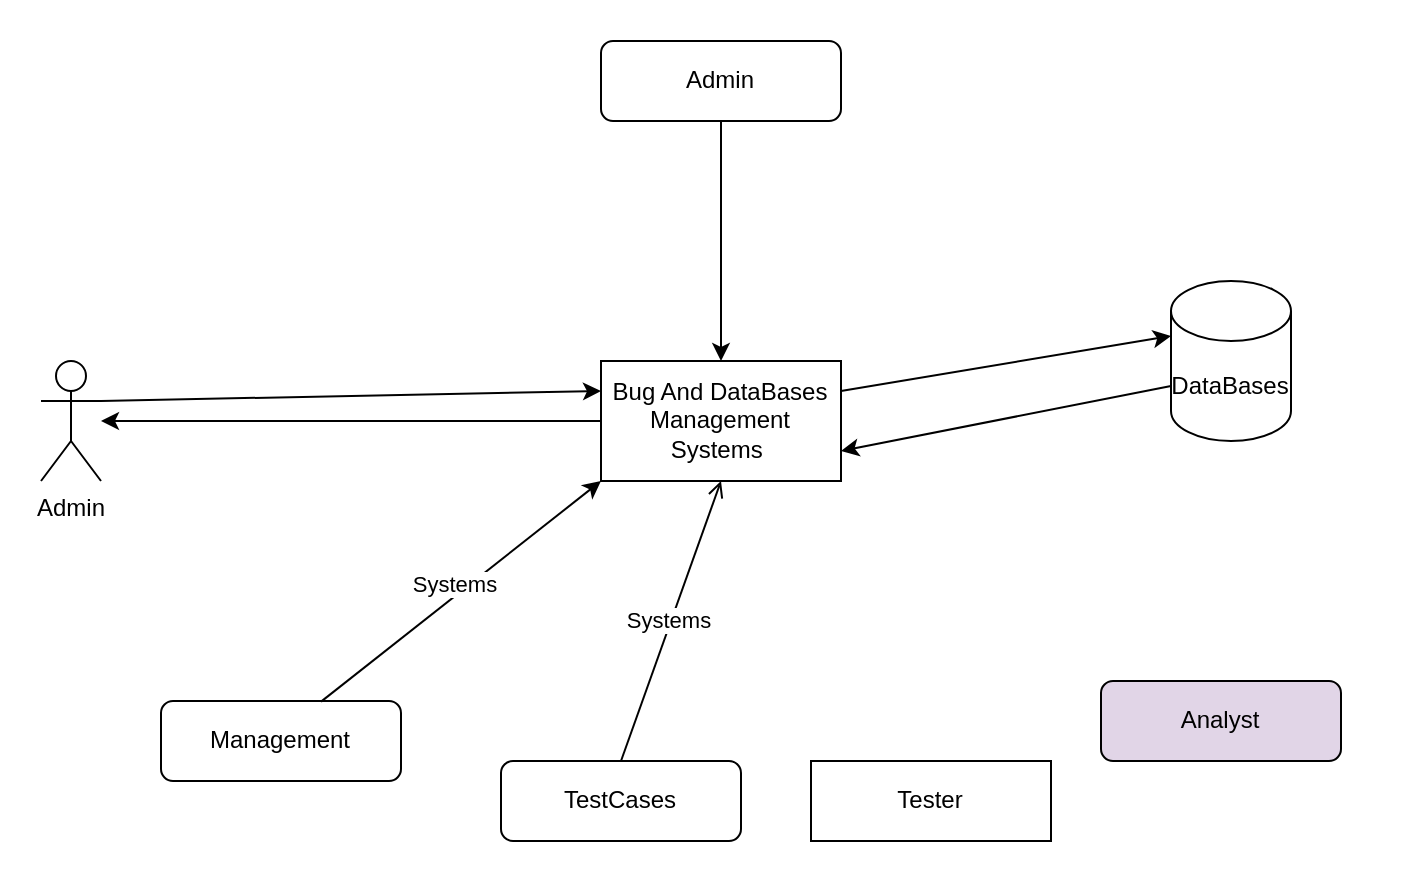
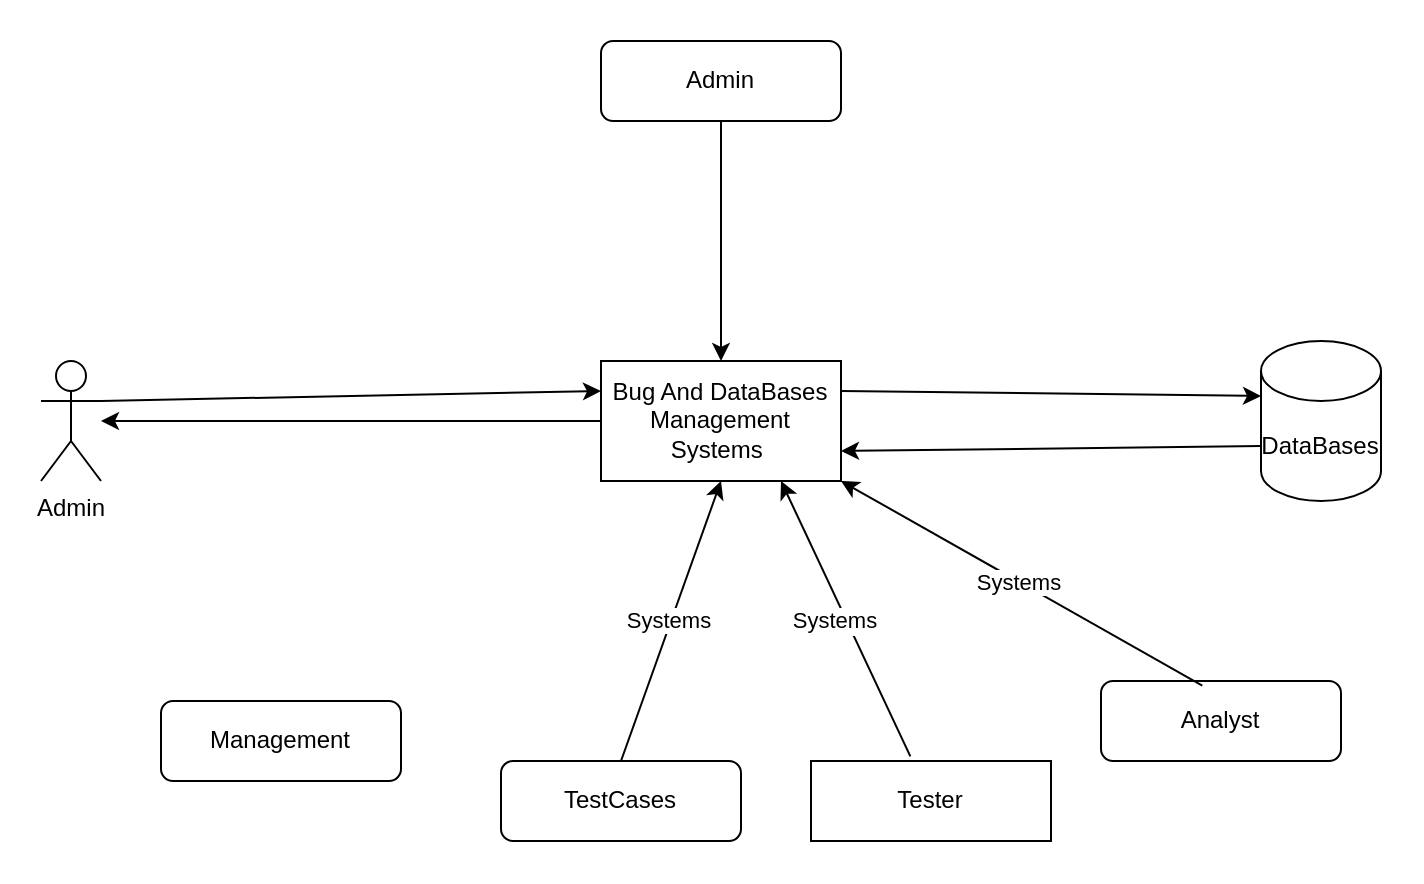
node "DataBases": moved (1231, 361) -> (1321, 421)
edge "TestCases" -> "Bug And DataBases Management Systems": arrowhead open -> classic
edge "Management" -> "Bug And DataBases Management Systems": removed, label "Systems"
edge "Tester" -> "Bug And DataBases Management Systems": added, labels "Text", "Systems"
edge "Analyst" -> "Bug And DataBases Management Systems": added, label "Systems"
node "Analyst": fillcolor #e1d5e7 -> #ffffff
